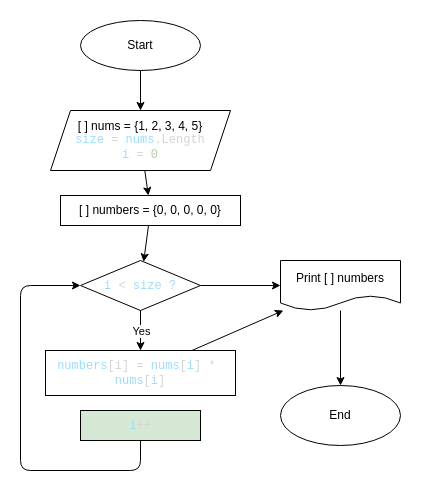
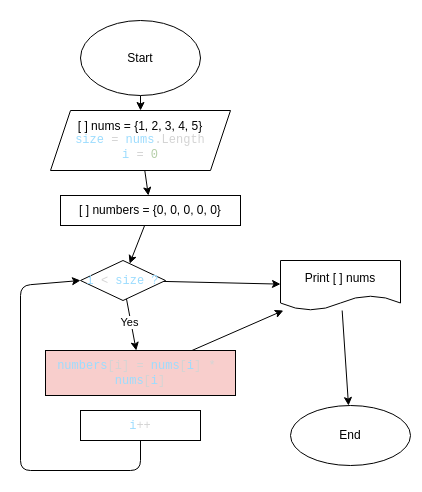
node "Start": size 120x50 -> 120x75
node "Print [ ] numbers": label "Print [ ] numbers" -> "Print [ ] nums"
node "i < size ?": size 120x50 -> 85x40
node "numbers[i] = nums[i] * nums[i]": fillcolor #ffffff -> #f8cecc
node "End": moved (341, 416) -> (351, 436)
node "i++": fillcolor #d5e8d4 -> #ffffff
